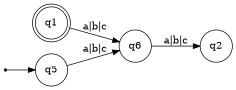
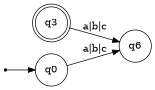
node "q1": label "q1" -> "q3"
node "q2": removed
node "q5": label "q5" -> "q0"
